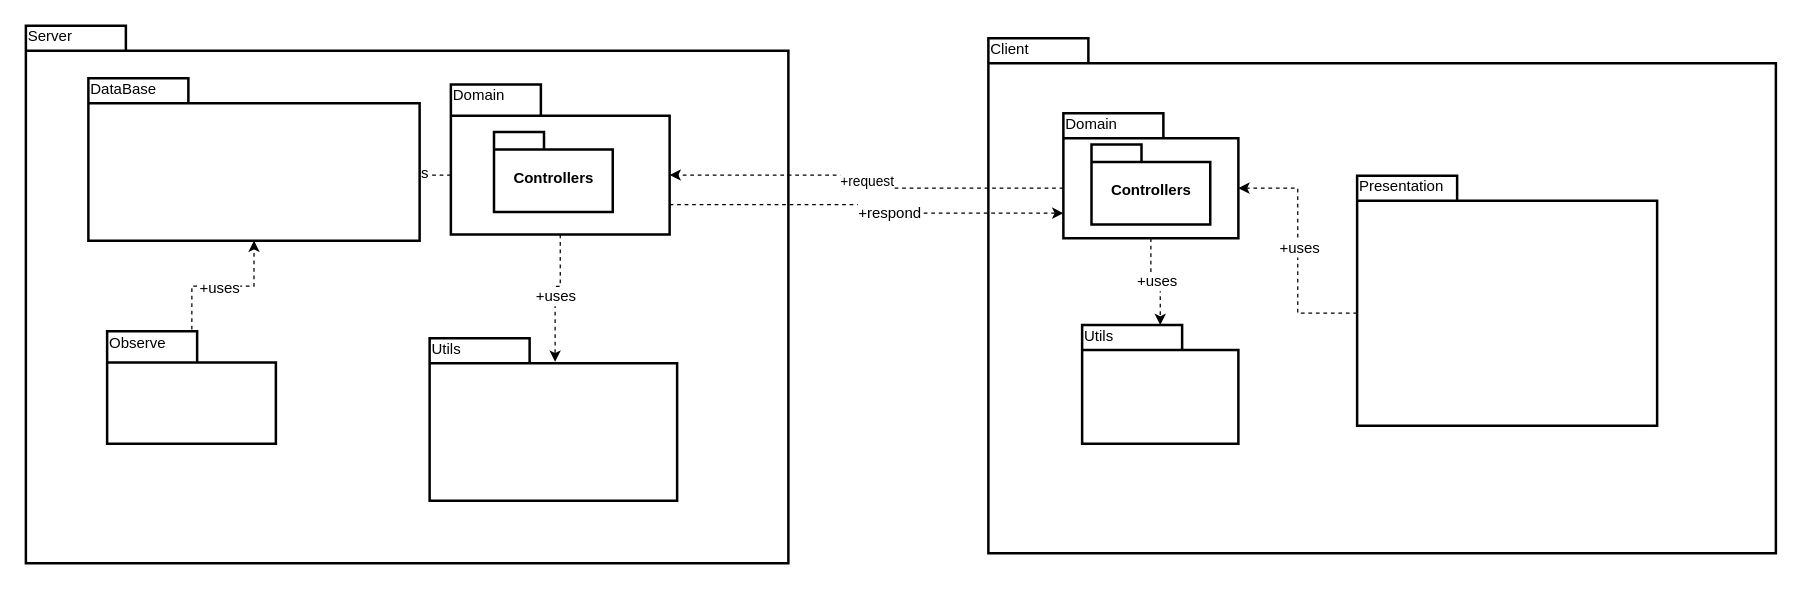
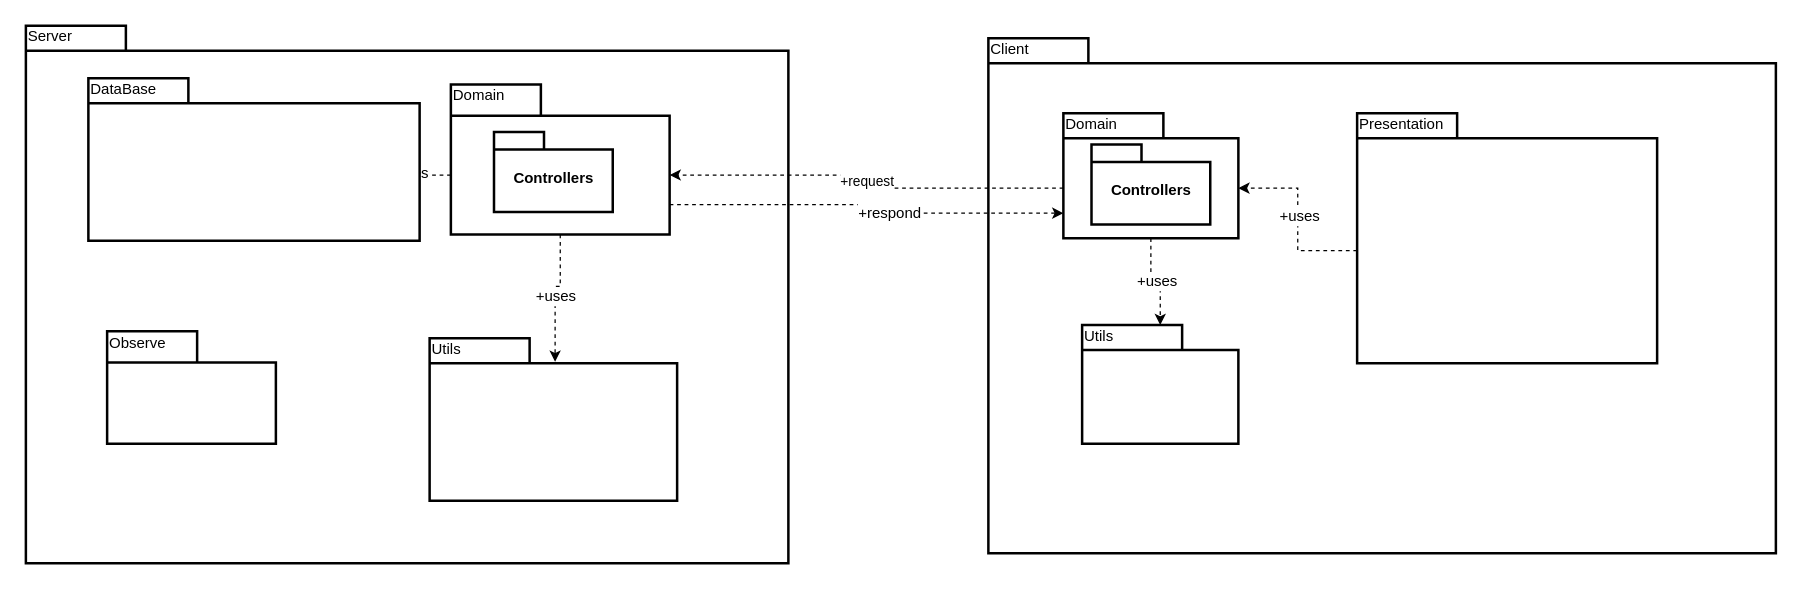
edge "Observe" -> "DataBase": removed, label "+uses"
node "Presentation": moved (1507, 301) -> (1507, 238)
